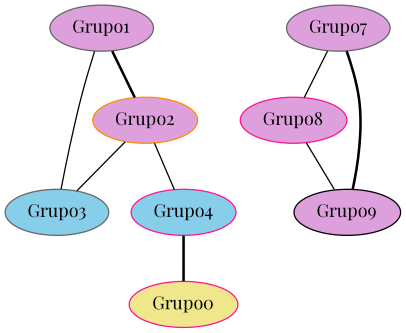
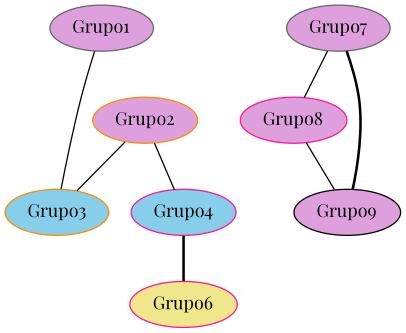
edge "Grupo1" -- "Grupo2": removed
node "Grupo3": color gray40 -> darkorange
node "Grupo0": label "Grupo0" -> "Grupo6"
